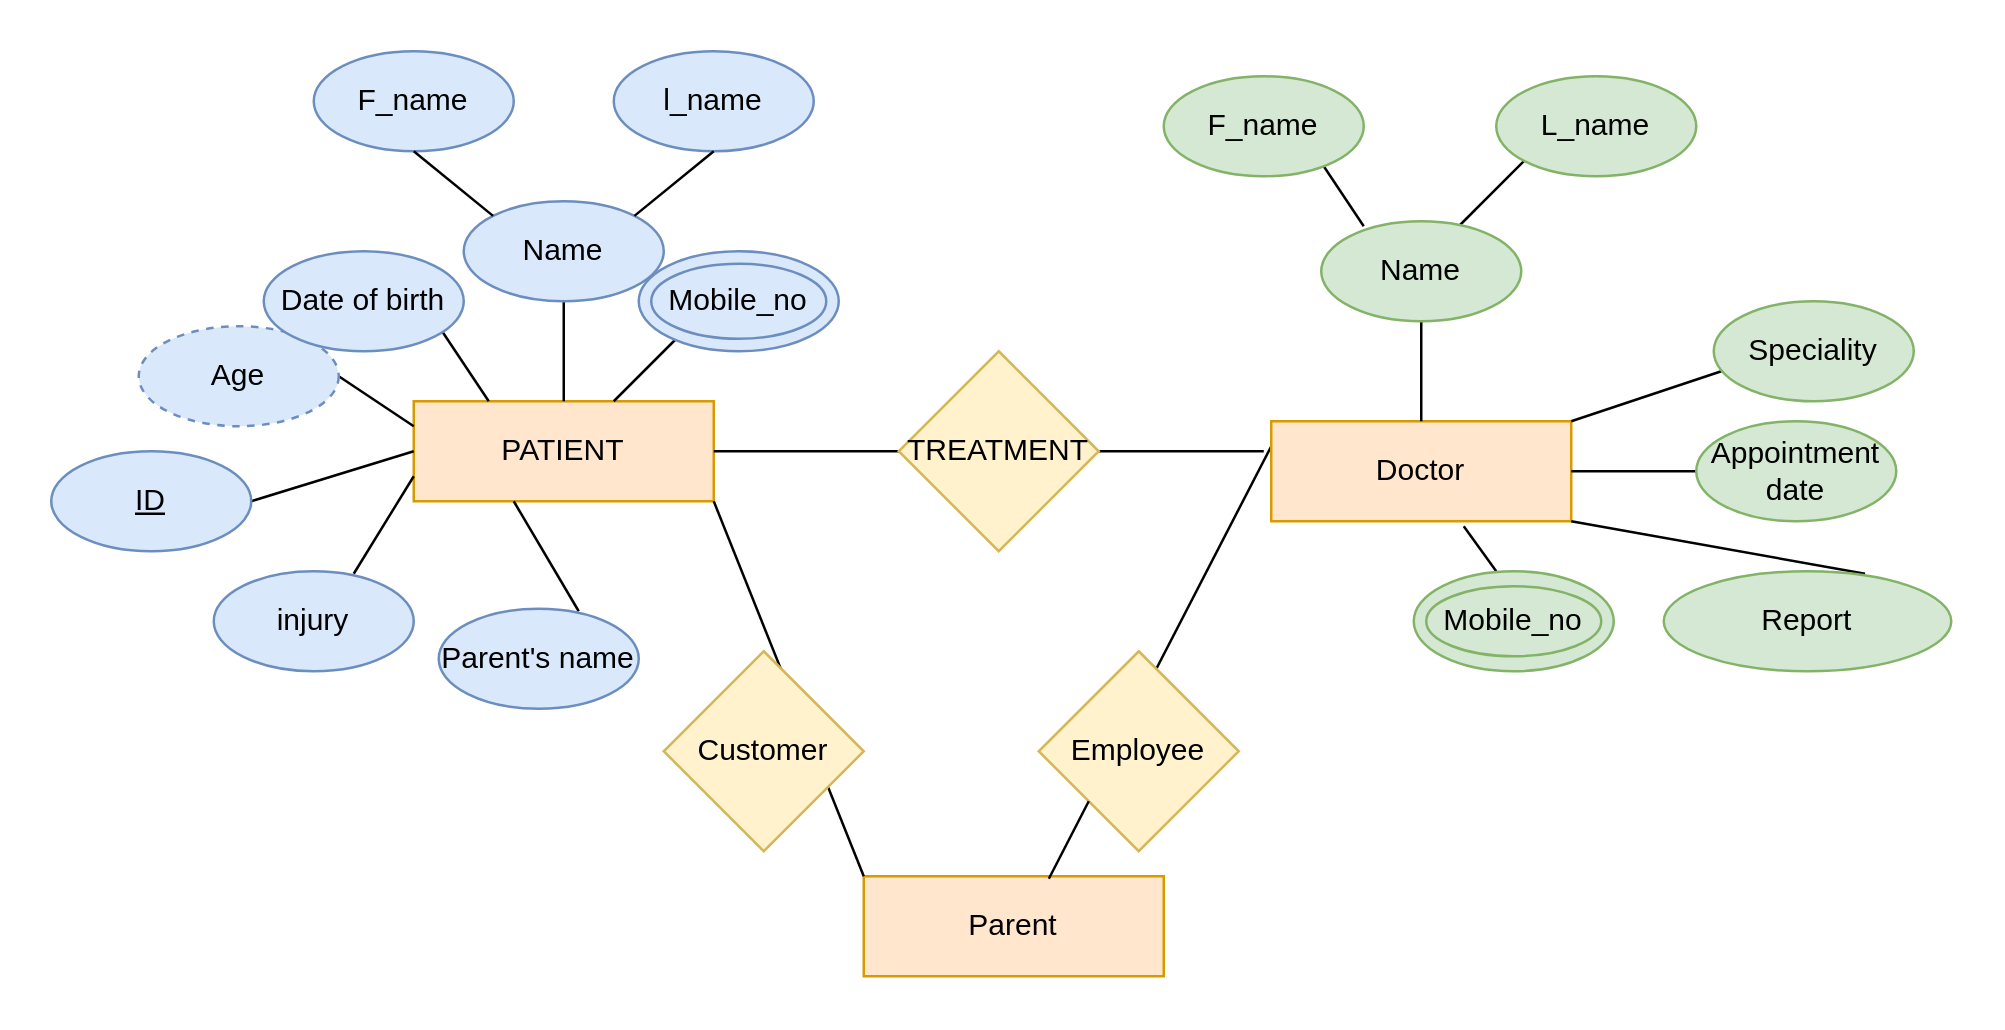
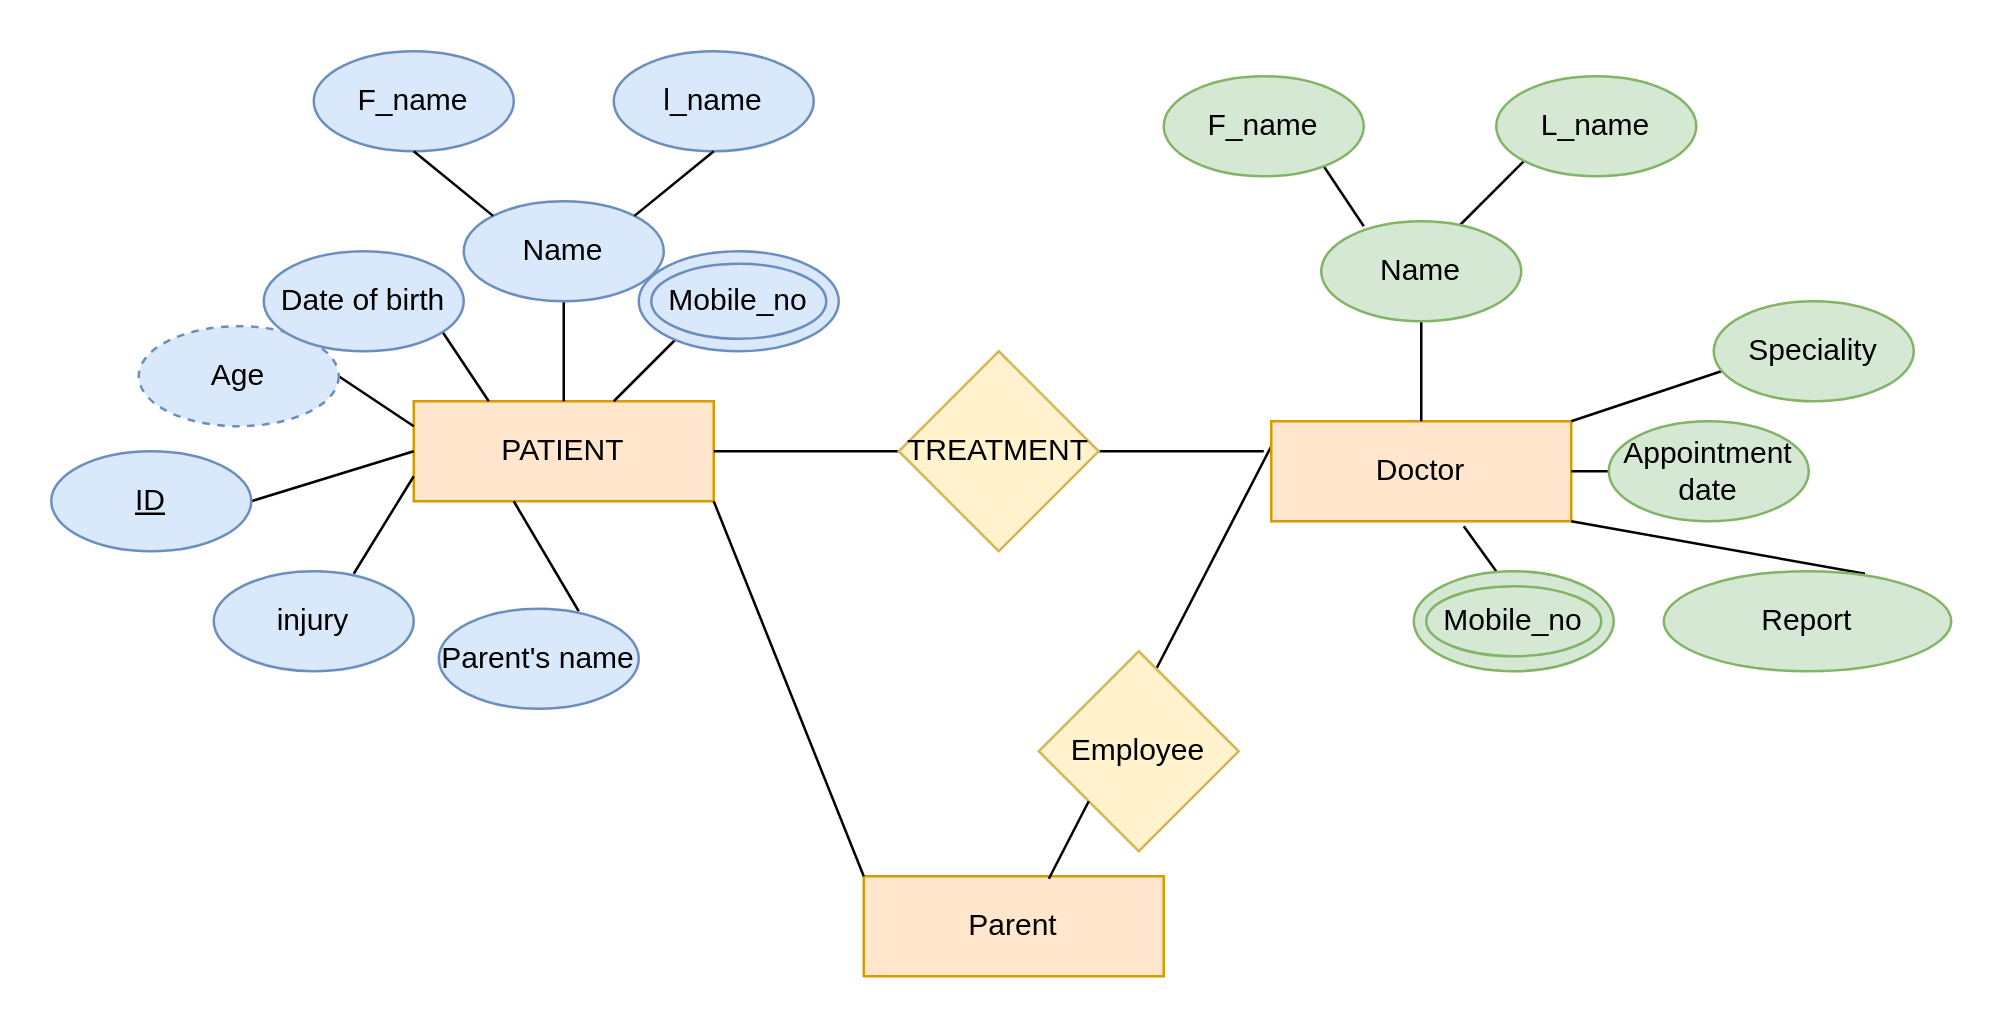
node "Appointment date": moved (1796, 471) -> (1709, 471)
node "Customer": removed
